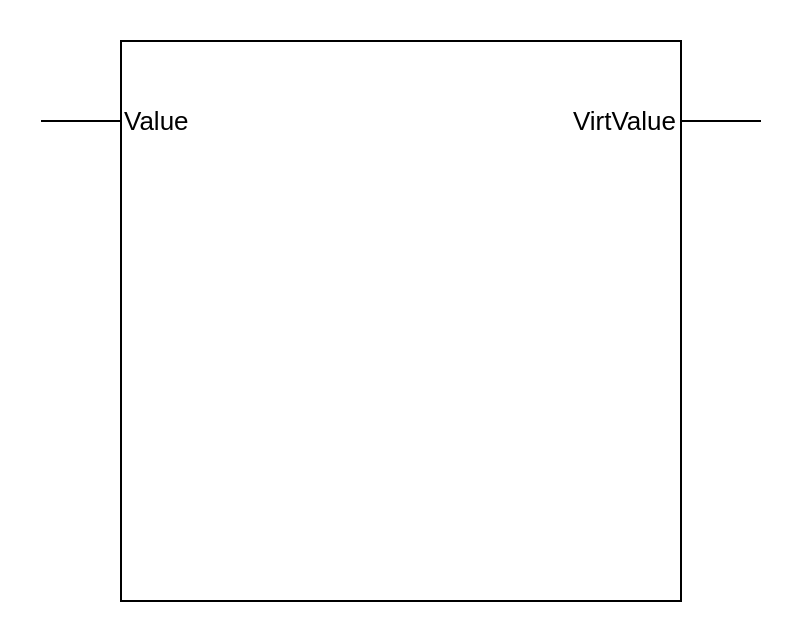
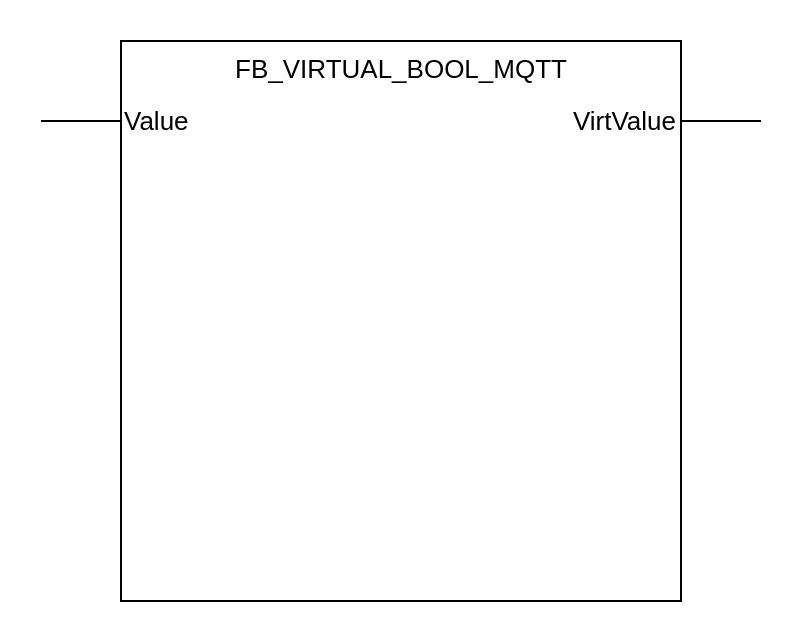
node "FB_VIRTUAL_BOOL_MQTT": added
